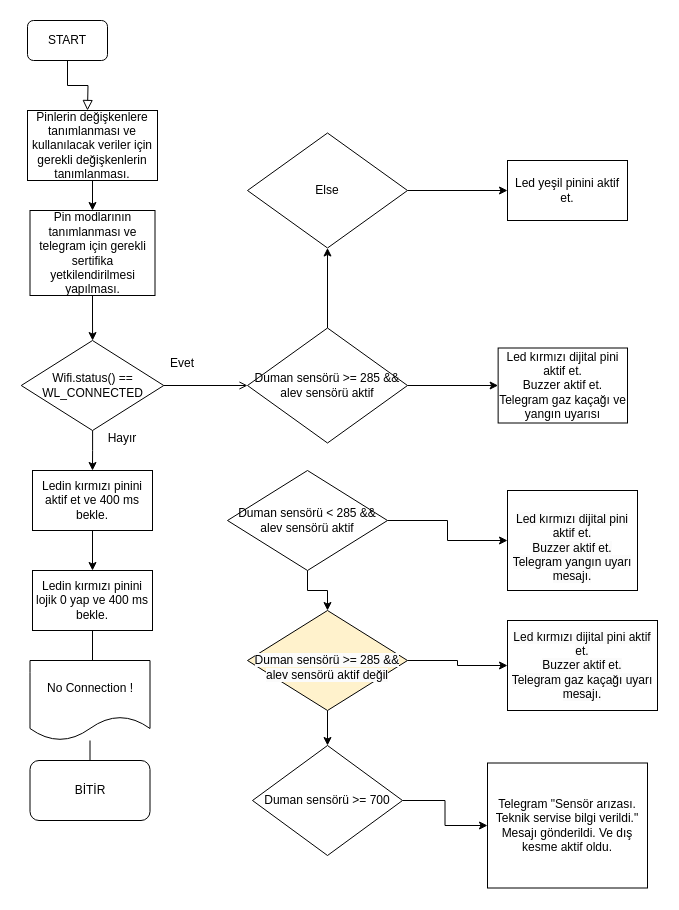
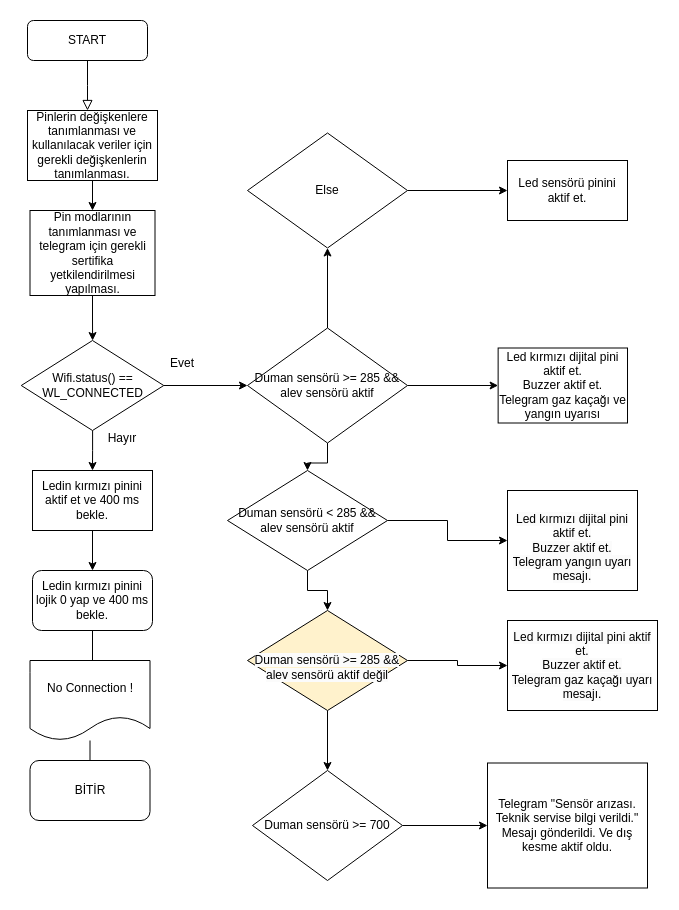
node "START": size 80x40 -> 120x40
node "Led yeşil pinini aktif et.": label "Led yeşil pinini aktif et." -> "Led sensörü pinini aktif et."
edge "Wifi.status() == WL_CONNECTED" -> "Duman sensörü >= 285 && alev sensörü aktif": arrowhead open -> classic
edge "Duman sensörü >= 285 && alev sensörü aktif" -> "Duman sensörü < 285 && alev sensörü aktif": added
node "Ledin kırmızı pinini lojik 0 yap ve 400 ms bekle.": shape rectangle -> rounded rectangle
node "Duman sensörü >= 700": moved (328, 801) -> (328, 826)
